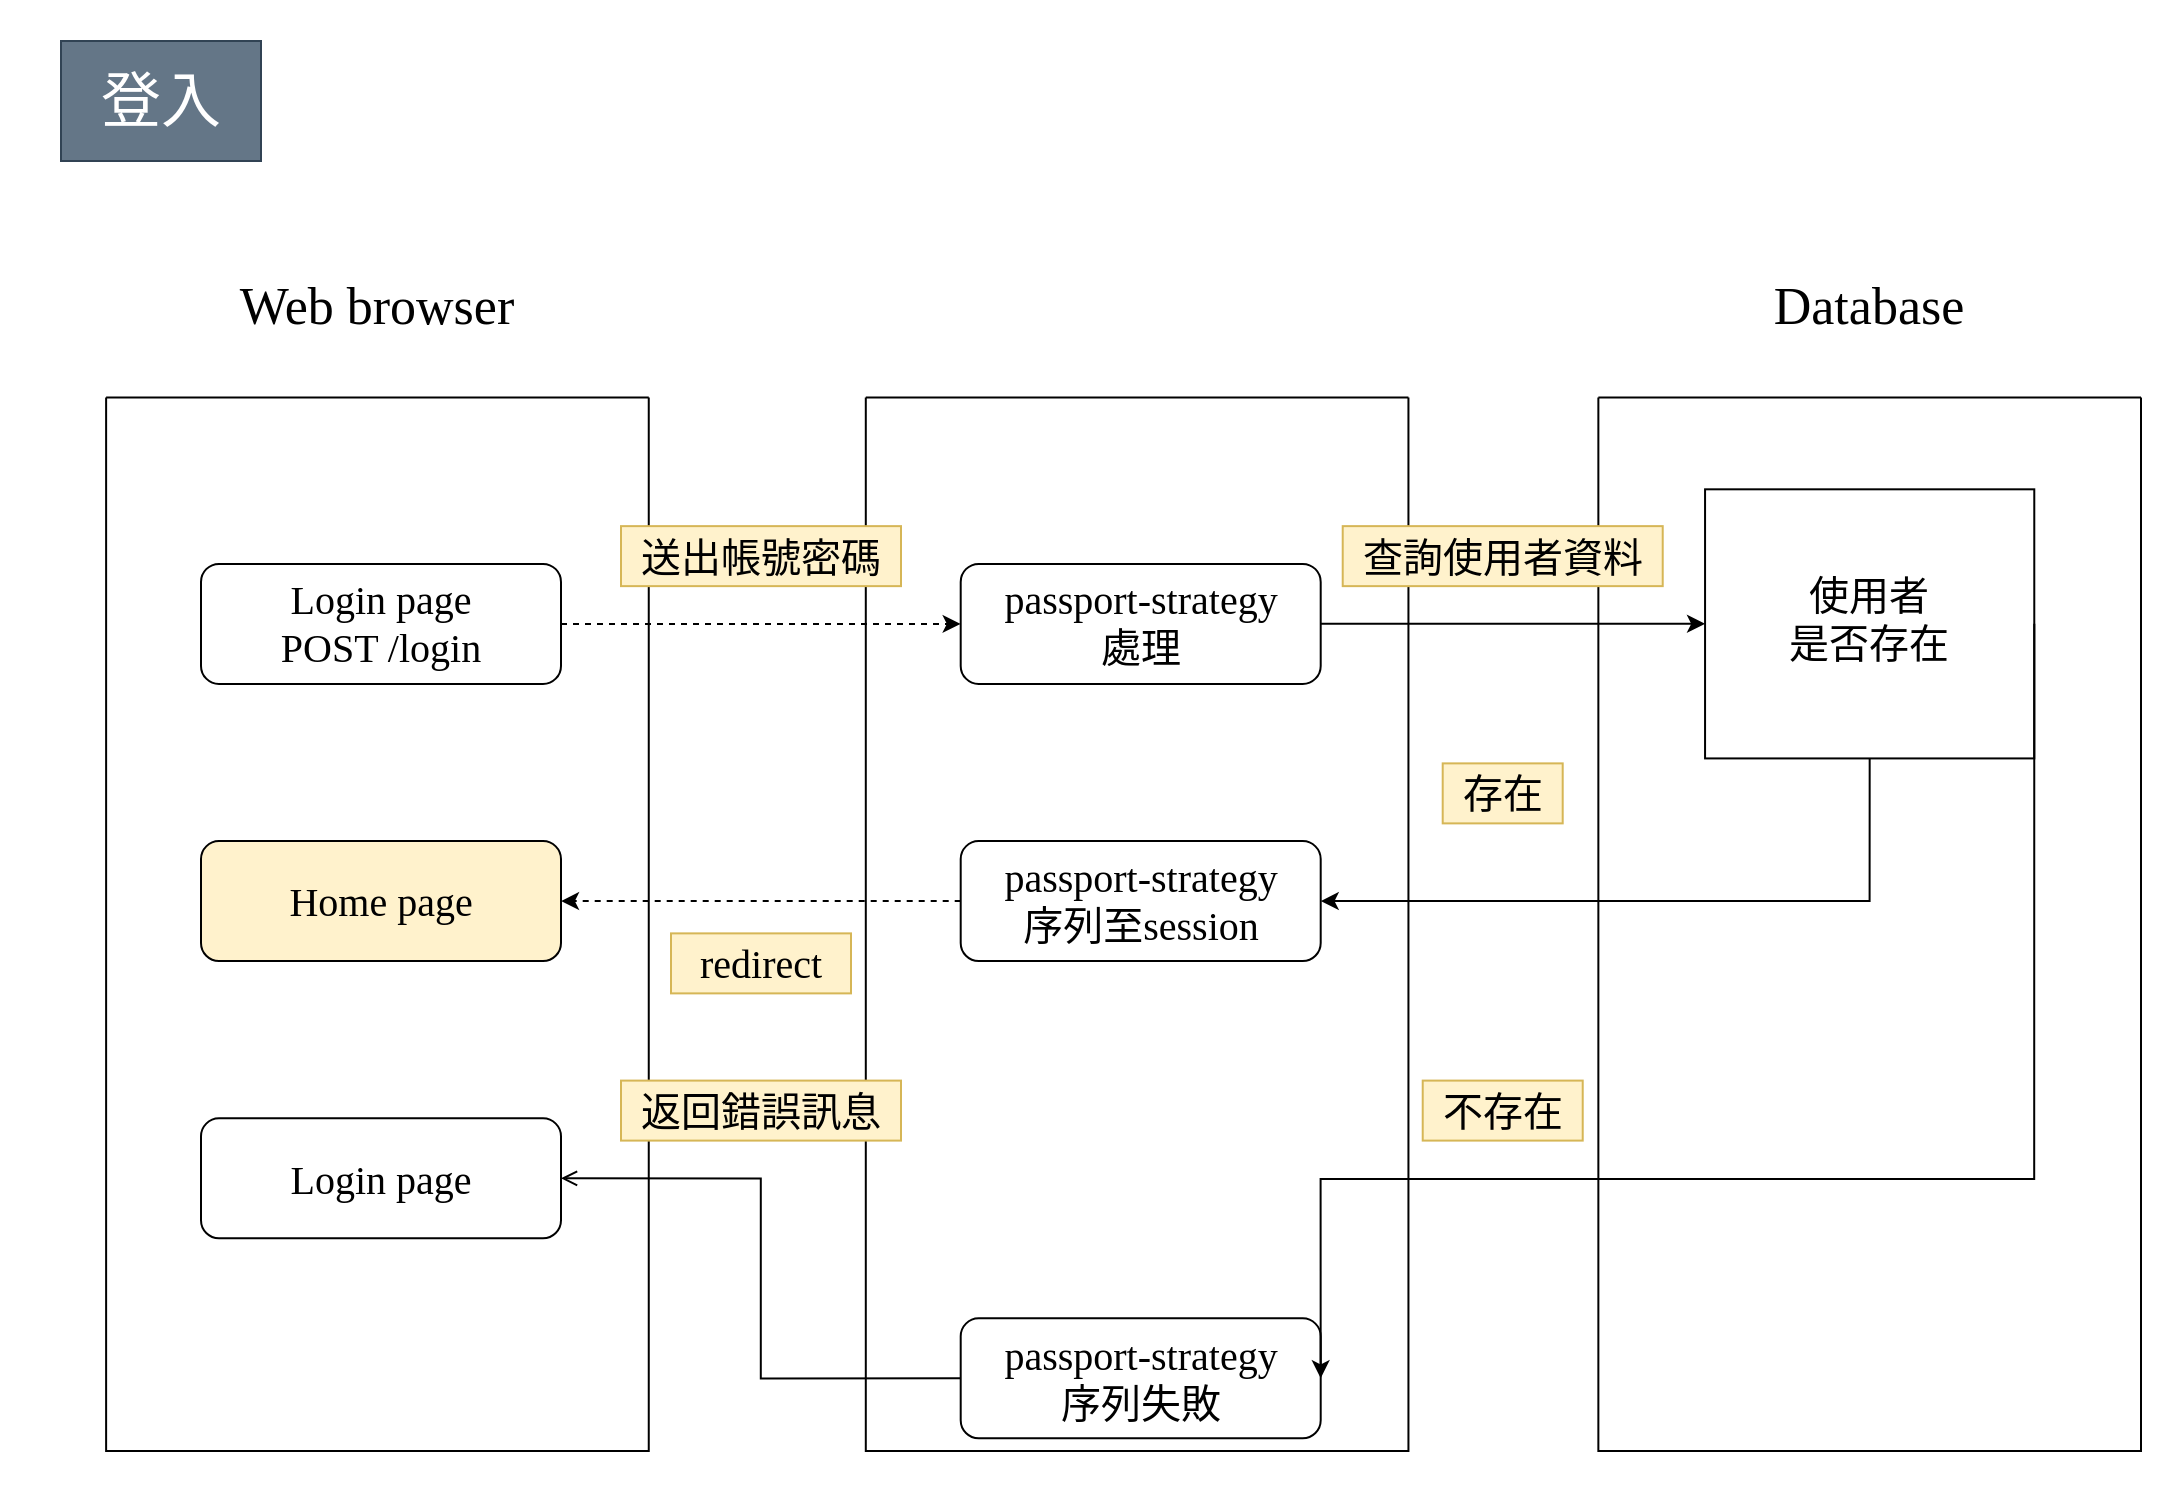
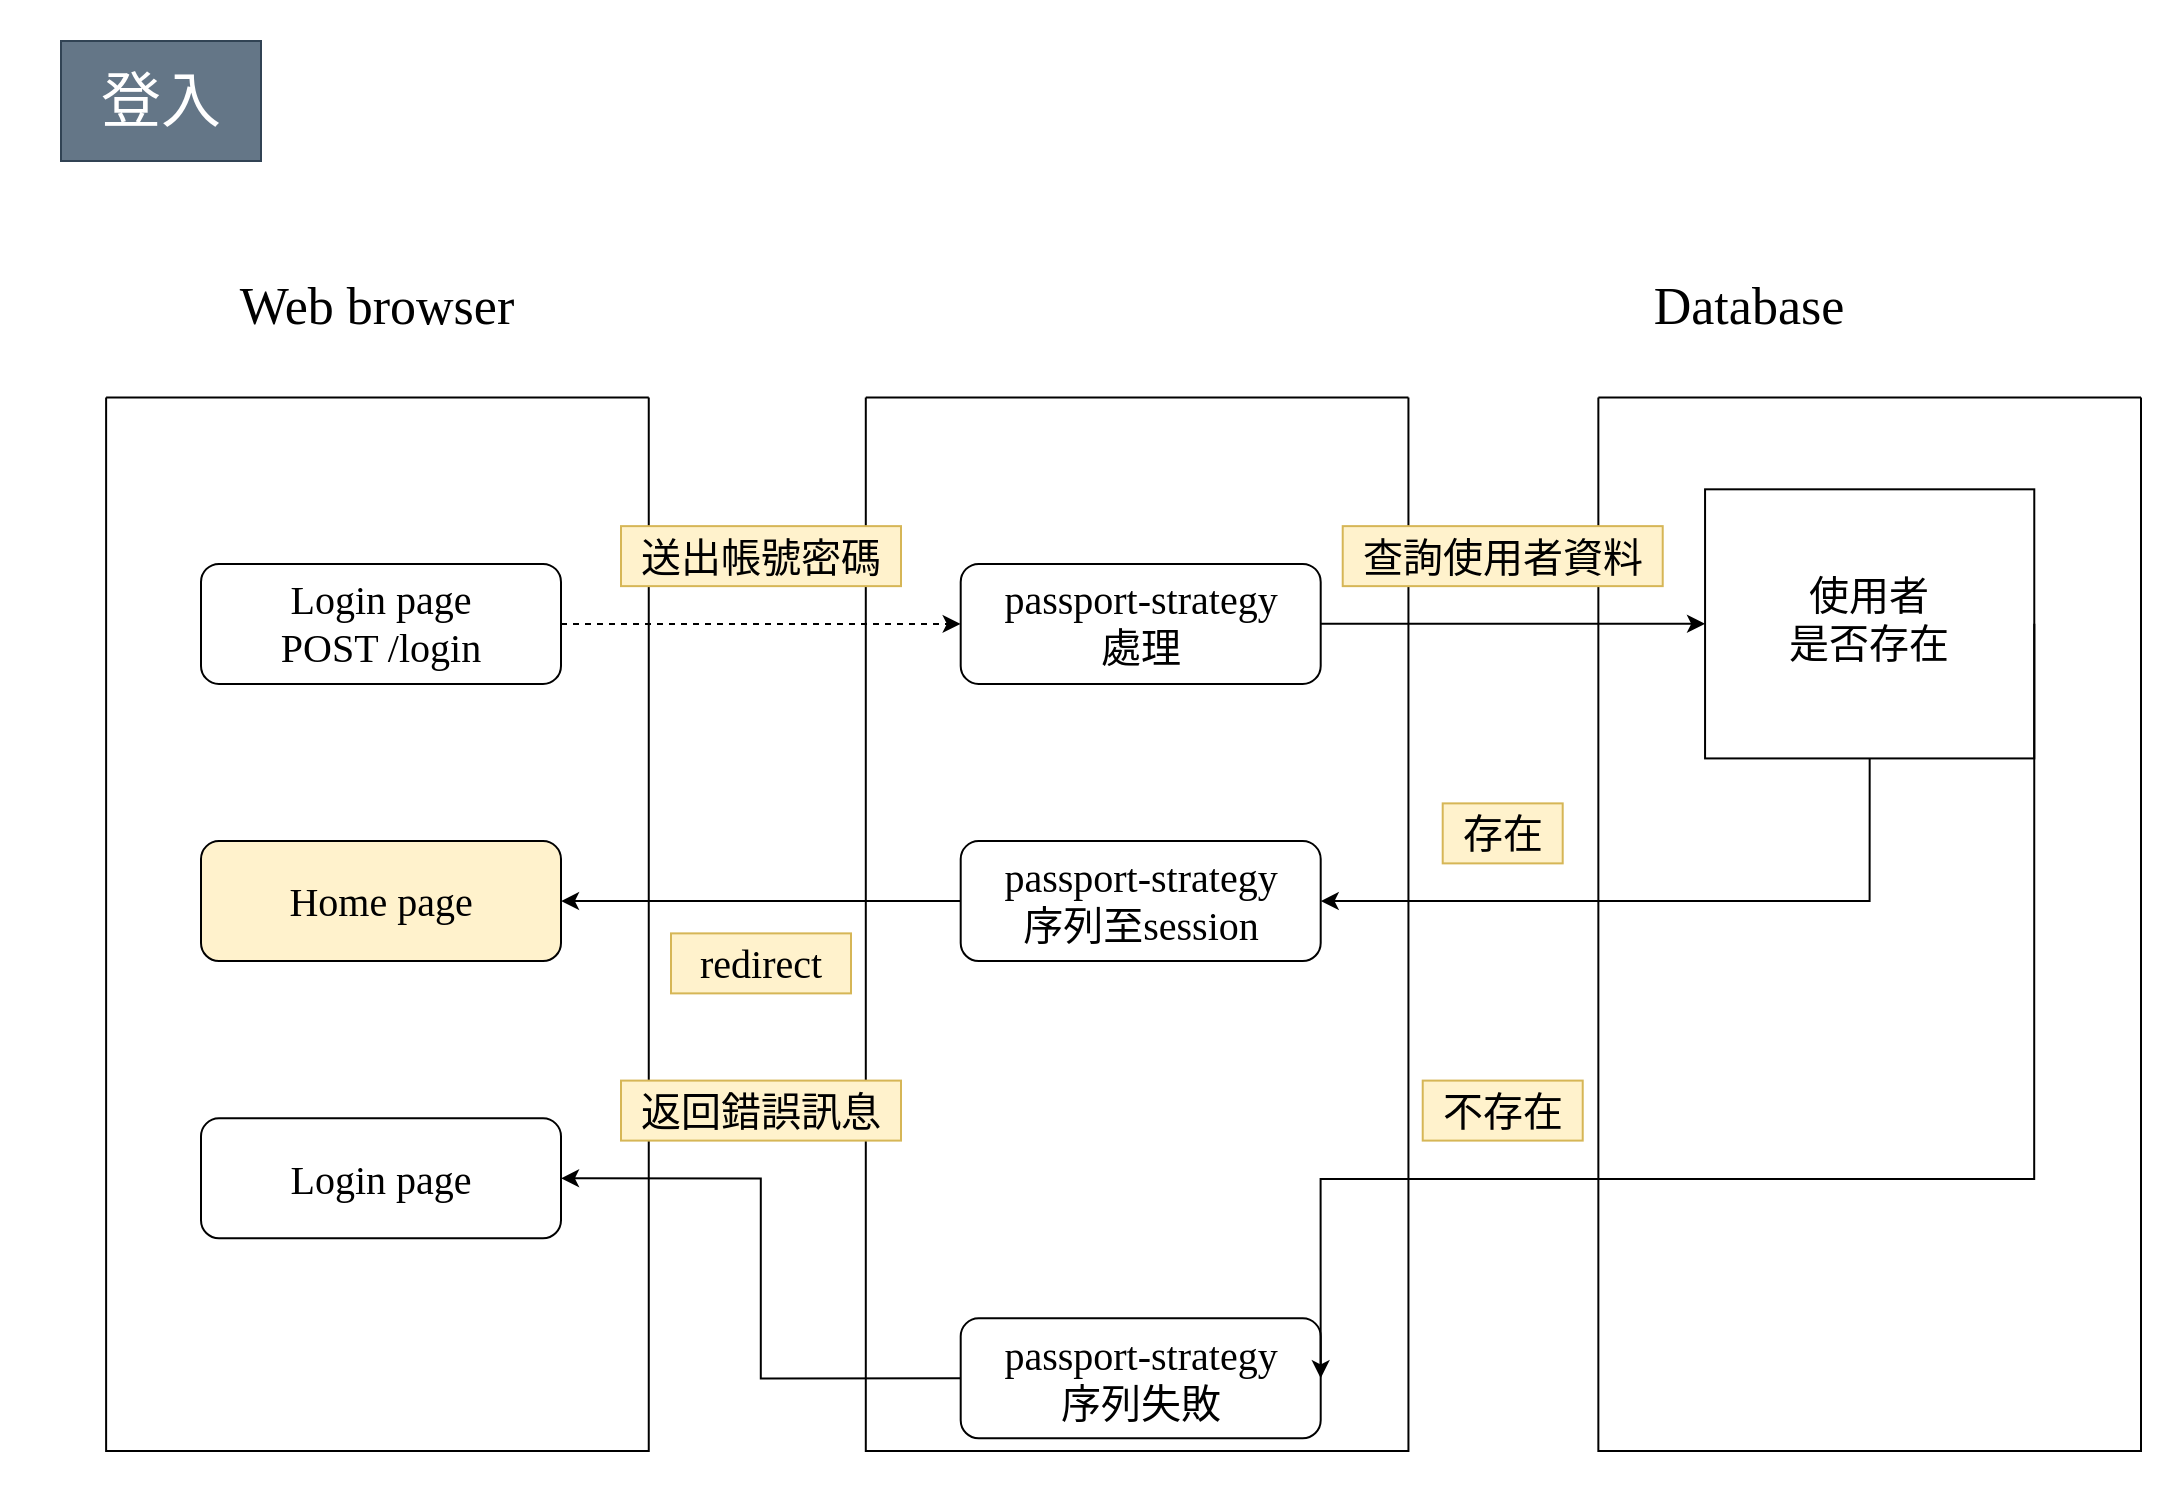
node "Database": moved (1870, 307) -> (1750, 307)
node "存在": moved (1503, 793) -> (1503, 833)
edge "passport-strategy 序列至session" -> "Home page": style dashed -> solid
edge "passport-strategy 序列失敗" -> "Login page": arrowhead open -> classic
